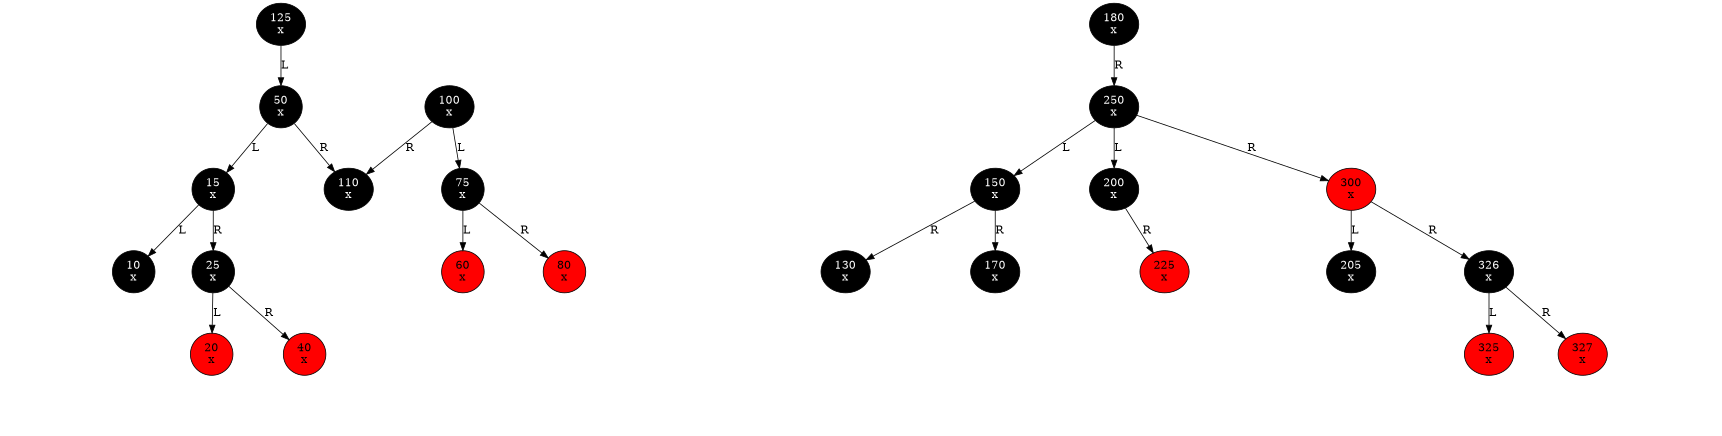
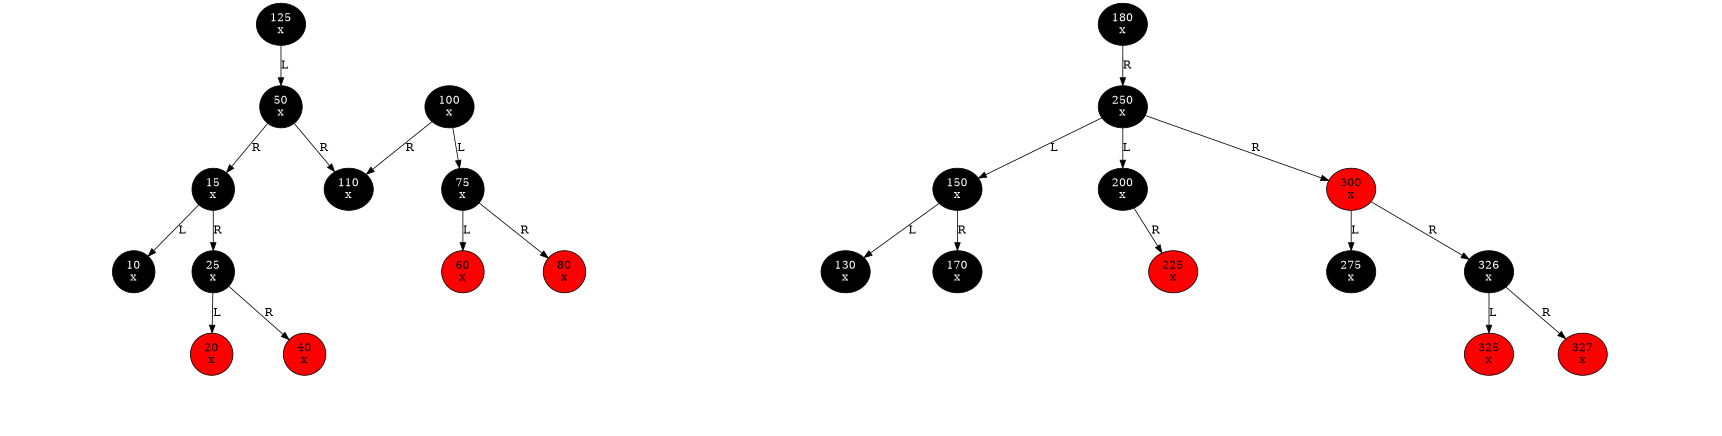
edge "50 x" -> "15 x": label "L" -> "R"
edge "150 x" -> "130 x": label "R" -> "L"
node "205 x": label "205 x" -> "275 x"
